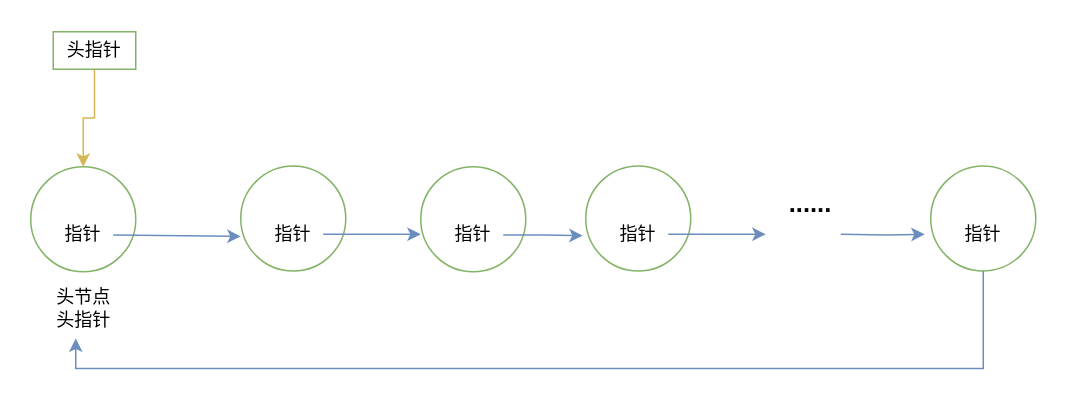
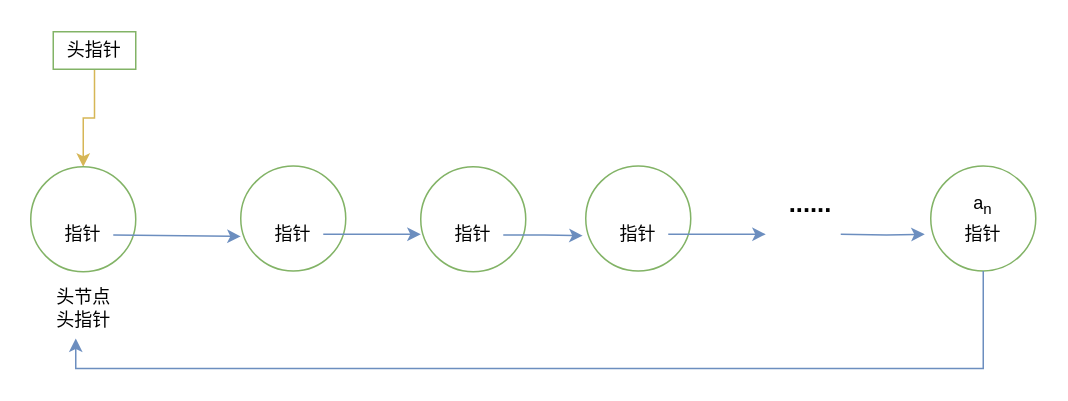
node "an": added
